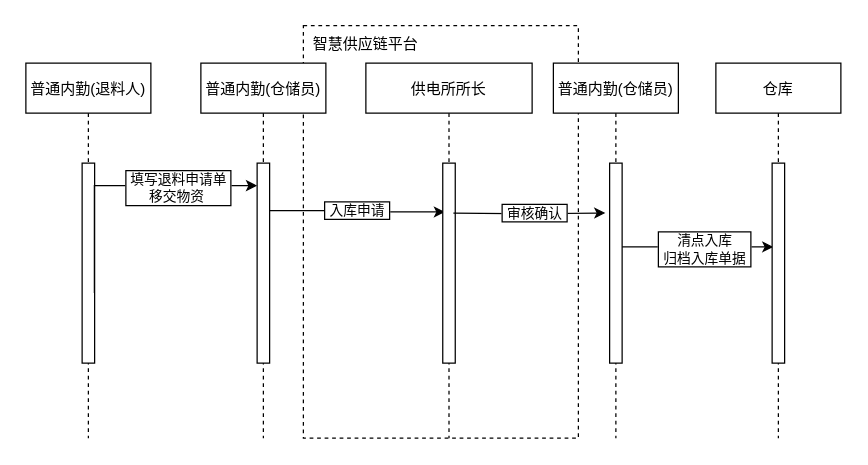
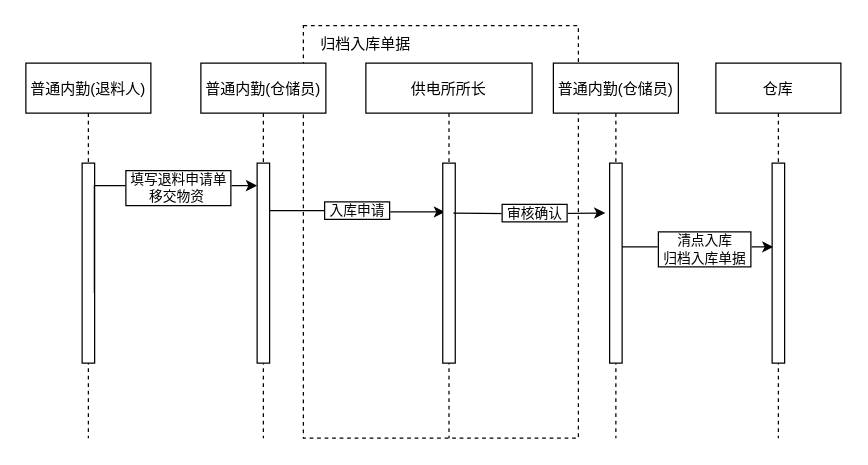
node "智慧供应链平台": label "智慧供应链平台" -> "归档入库单据"
